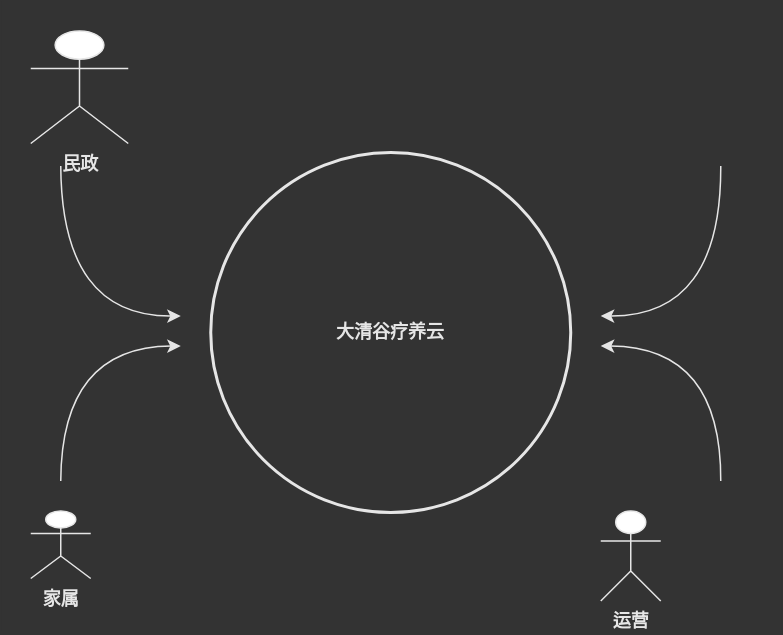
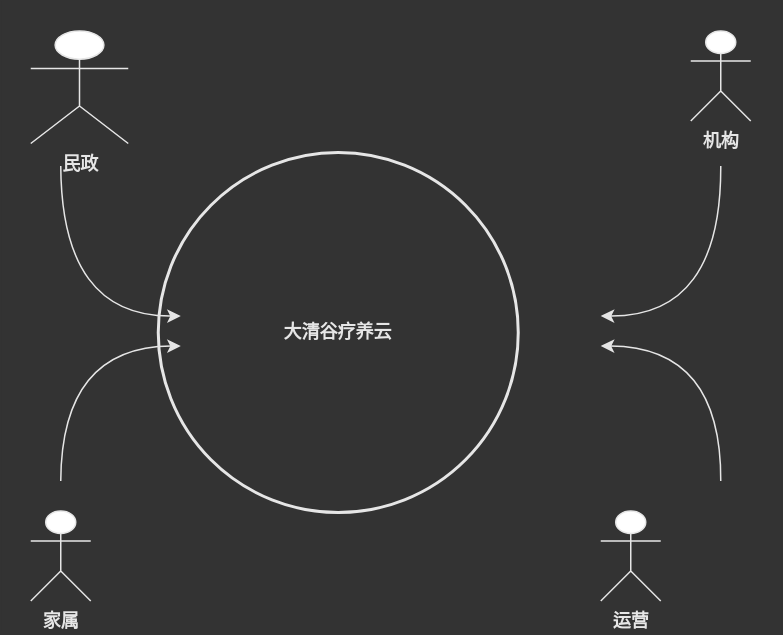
node "机构": added
node "大清谷疗养云": moved (391, 332) -> (338, 332)
node "家属": size 60x68 -> 60x90
